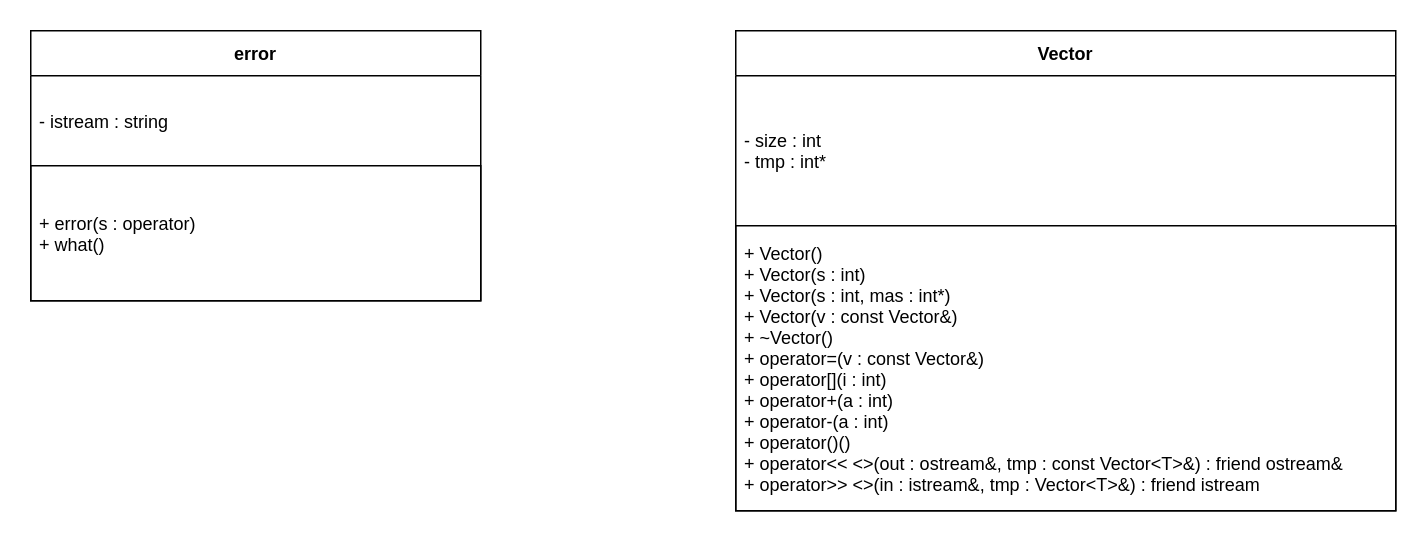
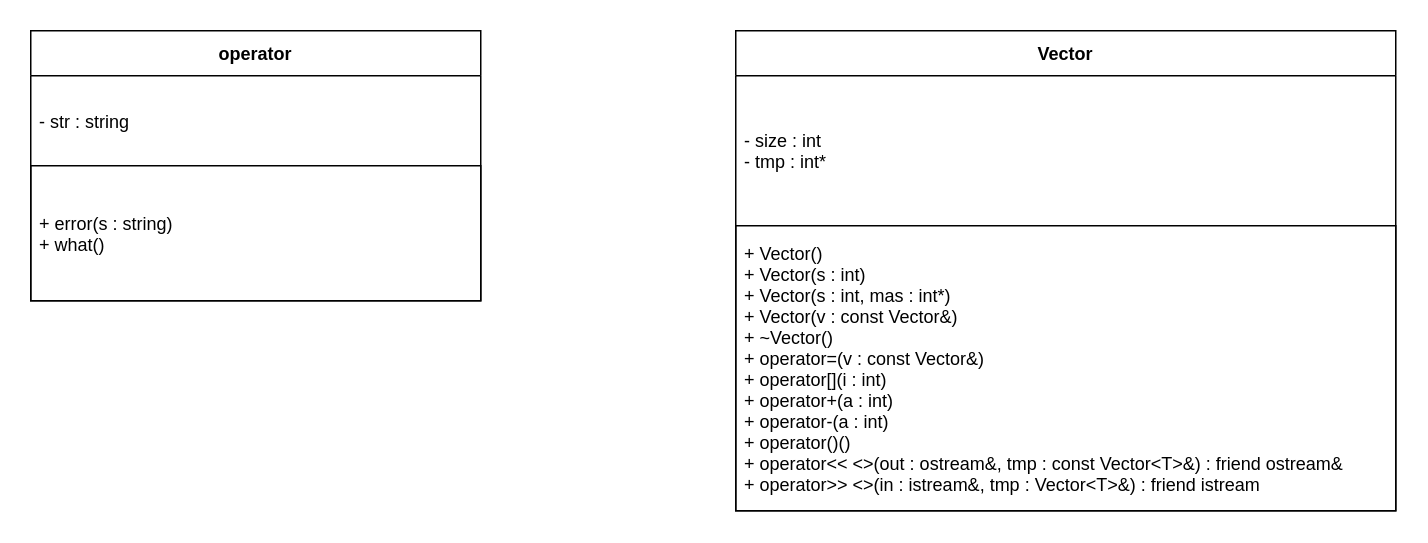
node "error": label "error" -> "operator"
node "- istream : string": label "- istream : string" -> "- str : string"
node "+ error(s : operator) + what()": label "+ error(s : operator) + what()" -> "+ error(s : string) + what()"
